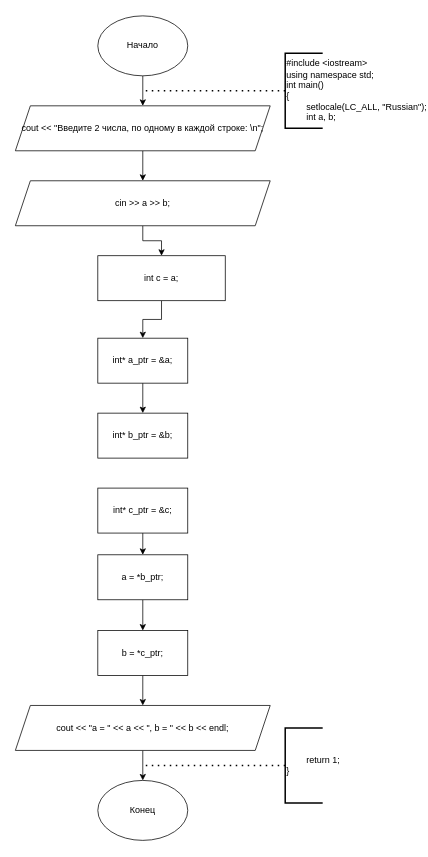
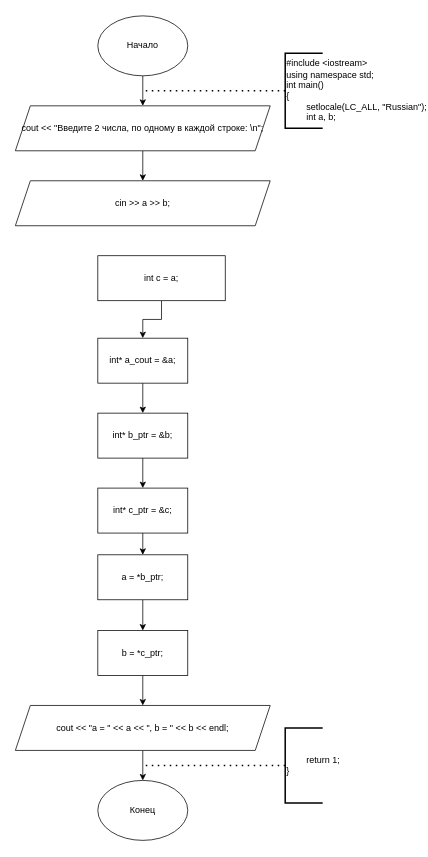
edge "cin >> a >> b;" -> "int c = a;": removed
node "int* a_ptr = &a;": label "int* a_ptr = &a;" -> "int* a_cout = &a;"
edge "int* b_ptr = &b;" -> "int* c_ptr = &c;": added
